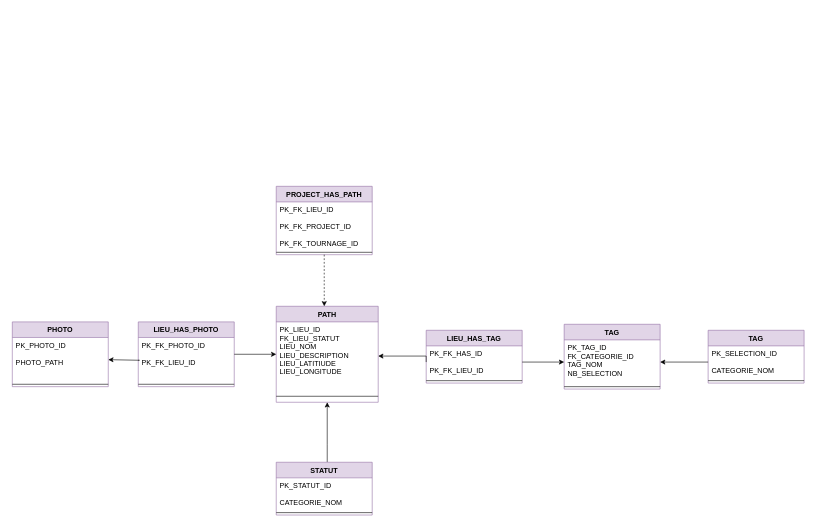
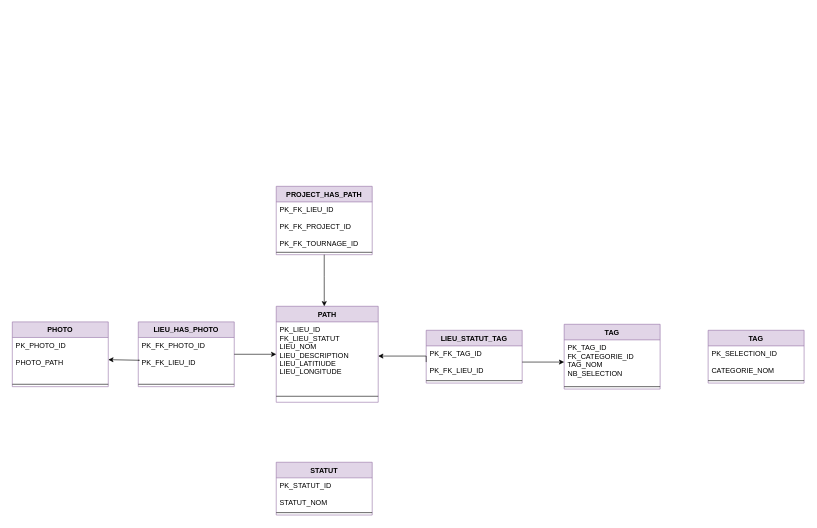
edge "PROJECT_HAS_PATH" -> "PATH": style dashed -> solid
node "LIEU_HAS_TAG": label "LIEU_HAS_TAG" -> "LIEU_STATUT_TAG"
node "PK_FK_HAS_ID PK_FK_LIEU_ID": label "PK_FK_HAS_ID PK_FK_LIEU_ID" -> "PK_FK_TAG_ID PK_FK_LIEU_ID"
edge "PK_SELECTION_ID CATEGORIE_NOM" -> "PK_TAG_ID FK_CATEGORIE_ID TAG_NOM NB_SELECTION": removed
edge "STATUT" -> "PATH": removed
node "PK_STATUT_ID CATEGORIE_NOM": label "PK_STATUT_ID CATEGORIE_NOM" -> "PK_STATUT_ID STATUT_NOM"
